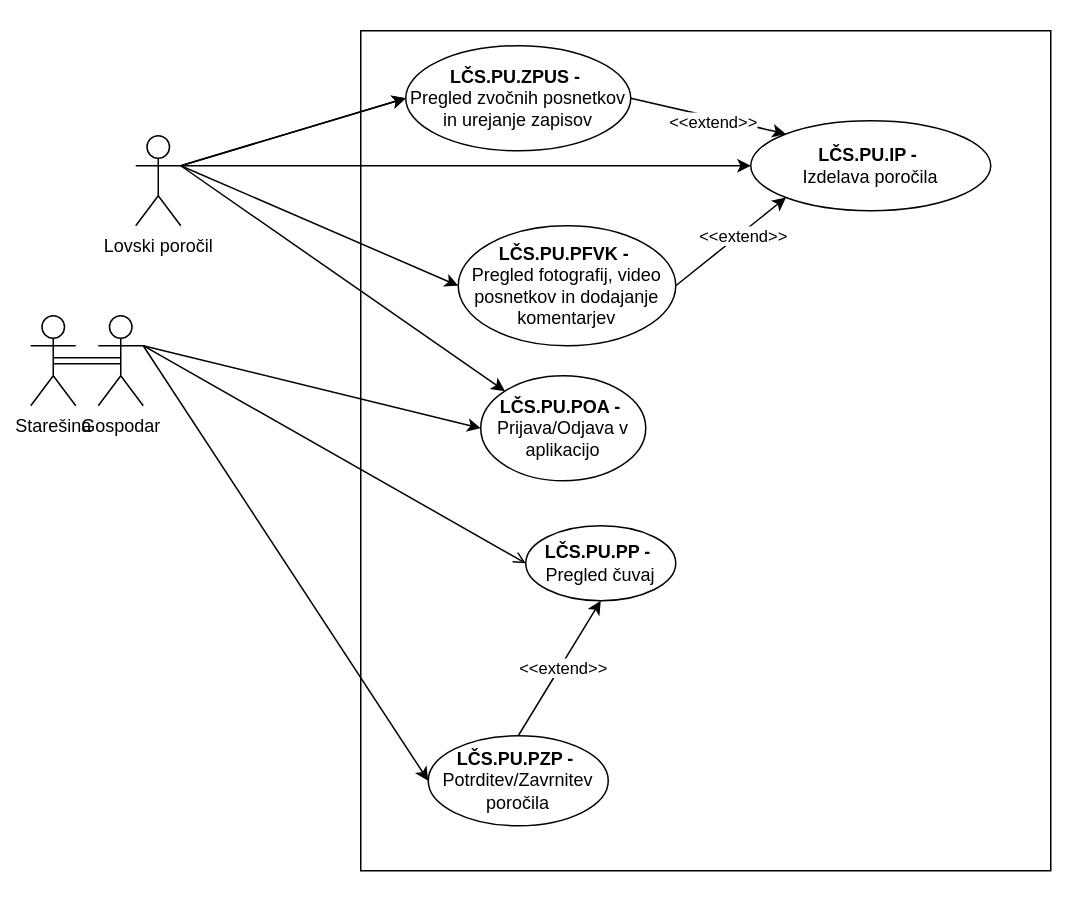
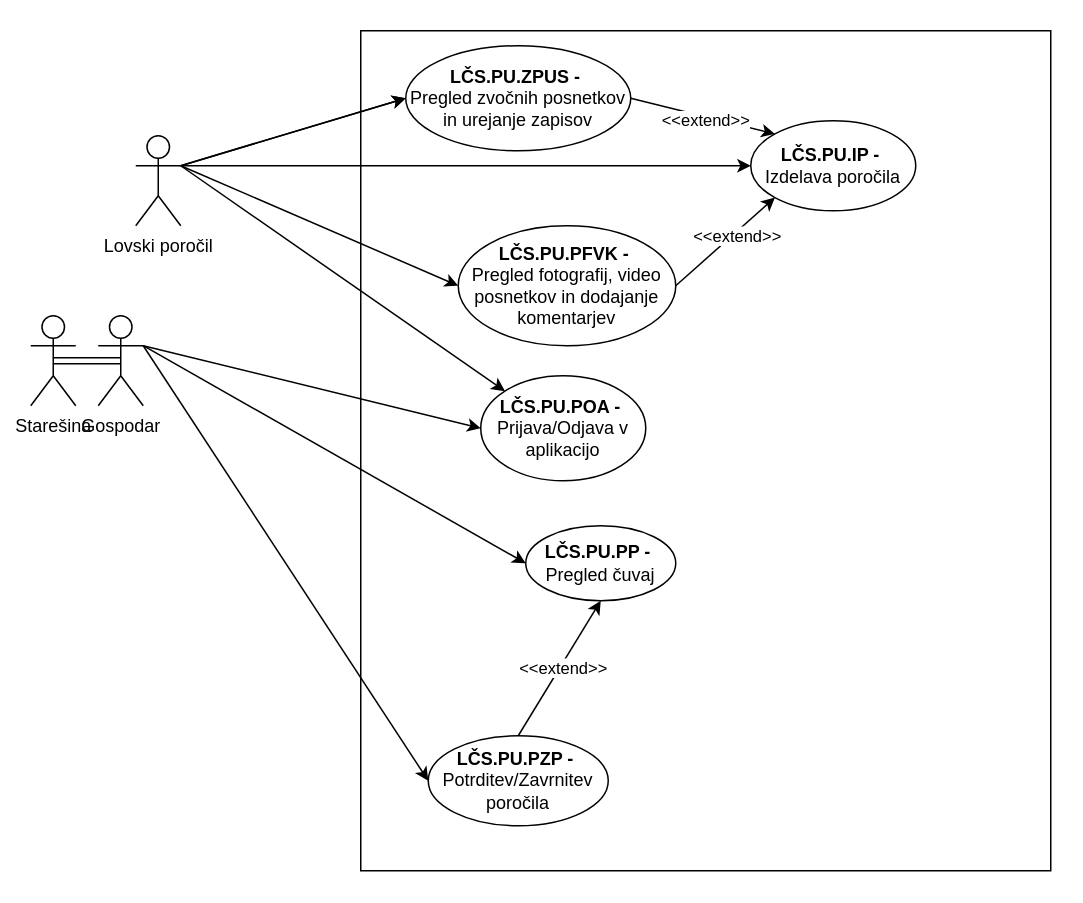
node "LČS.PU.IP - Izdelava poročila": size 240x90 -> 165x90
edge "Gospodar" -> "LČS.PU.PP - Pregled čuvaj": arrowhead open -> classic
